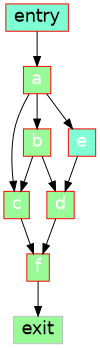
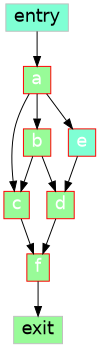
node "entry": color red -> grey
